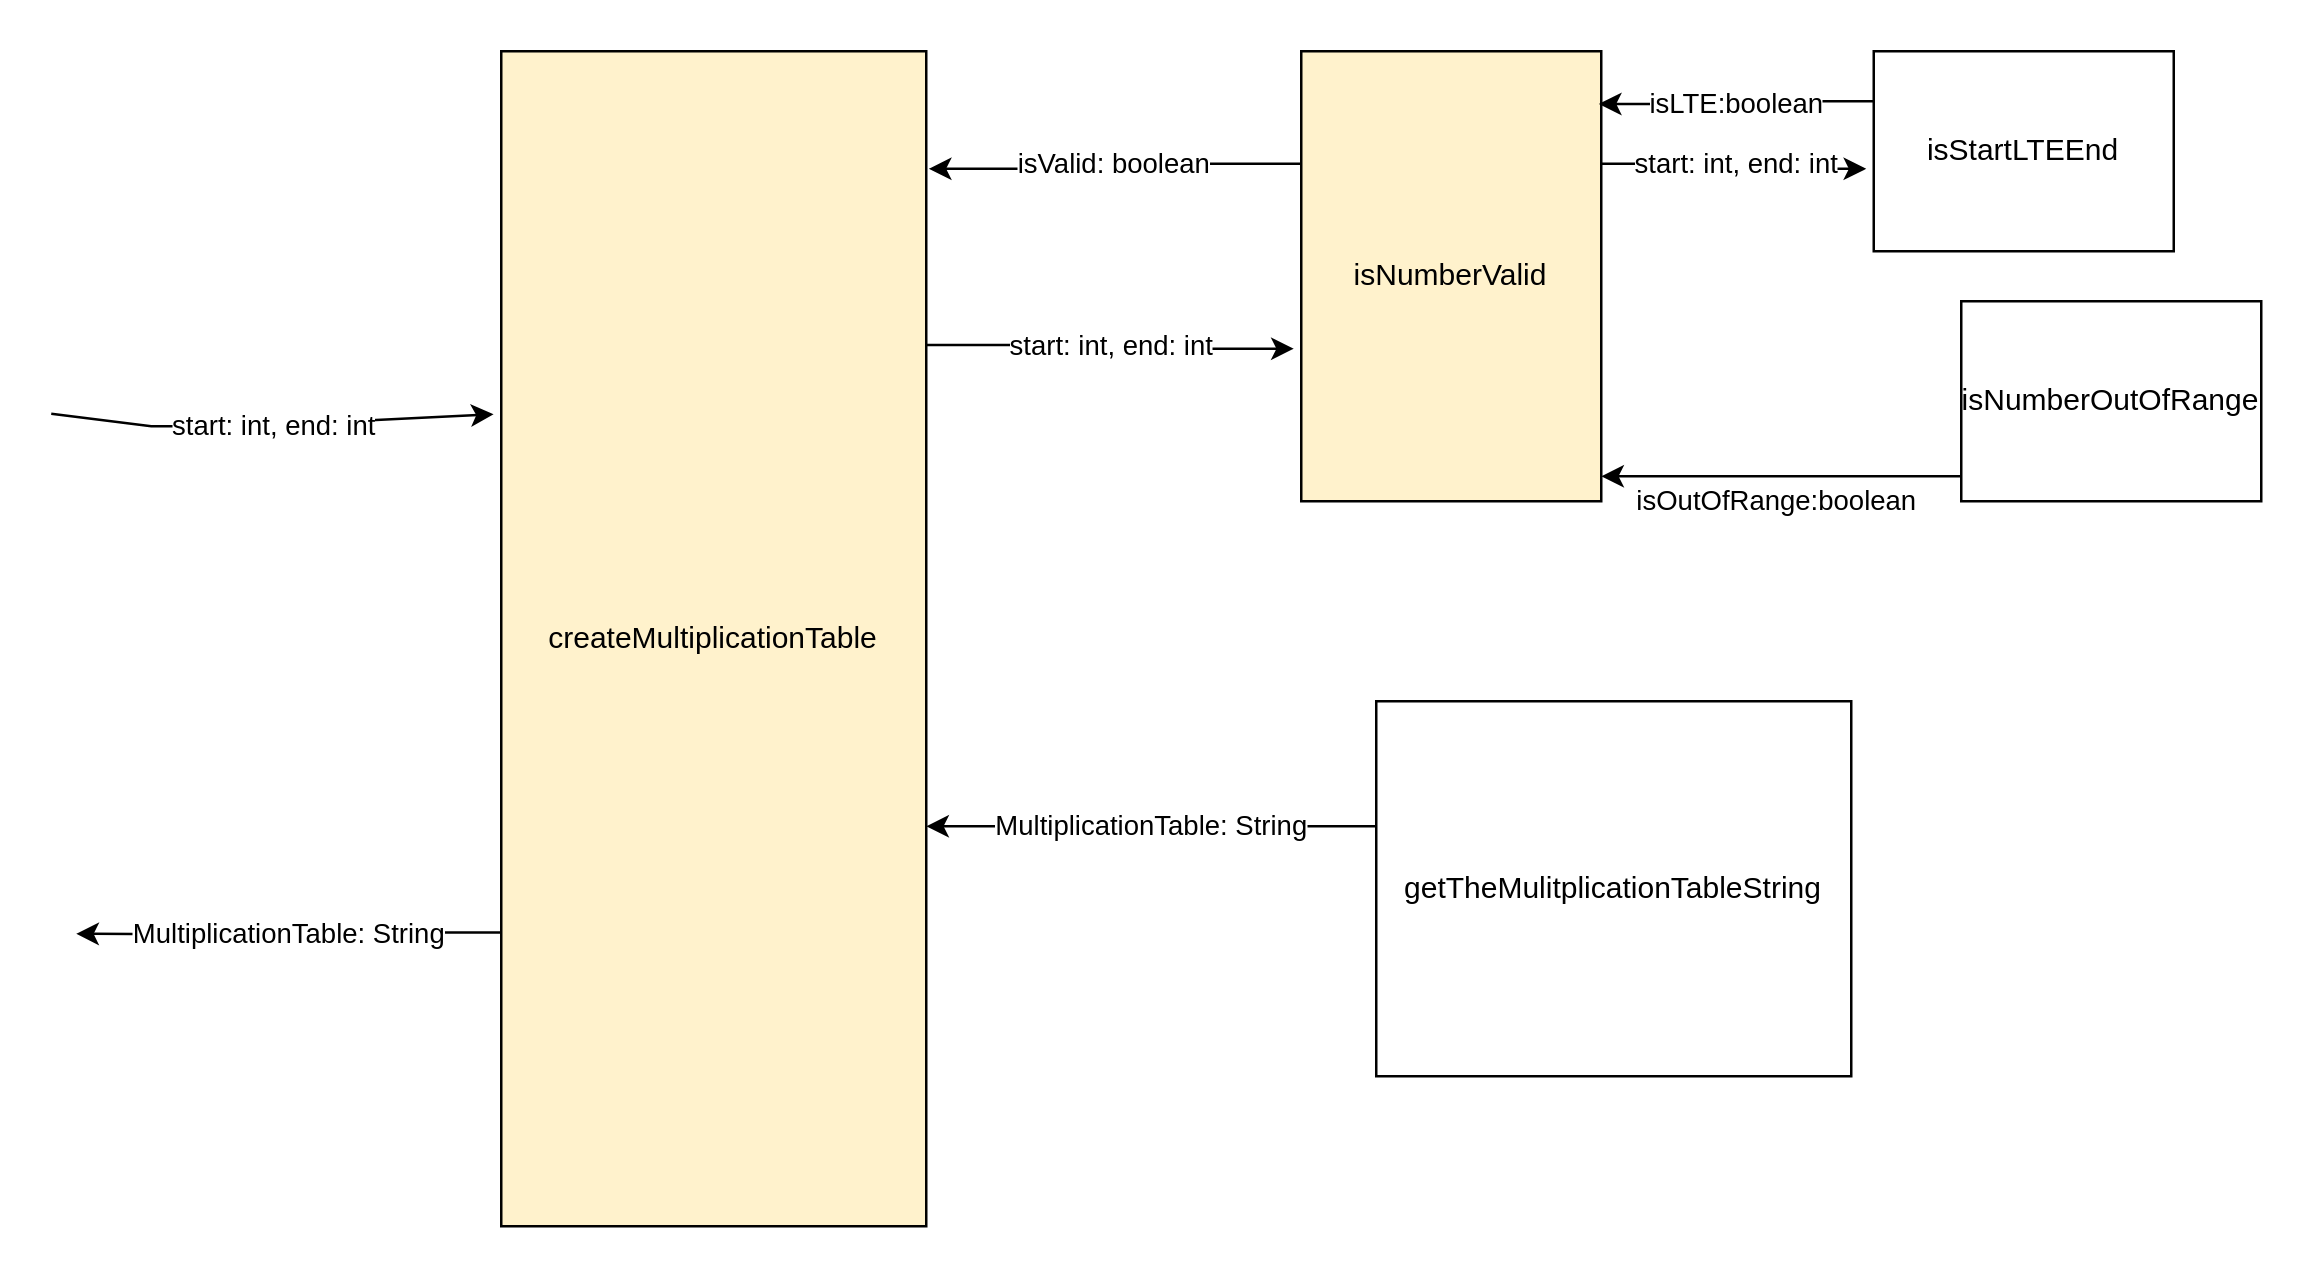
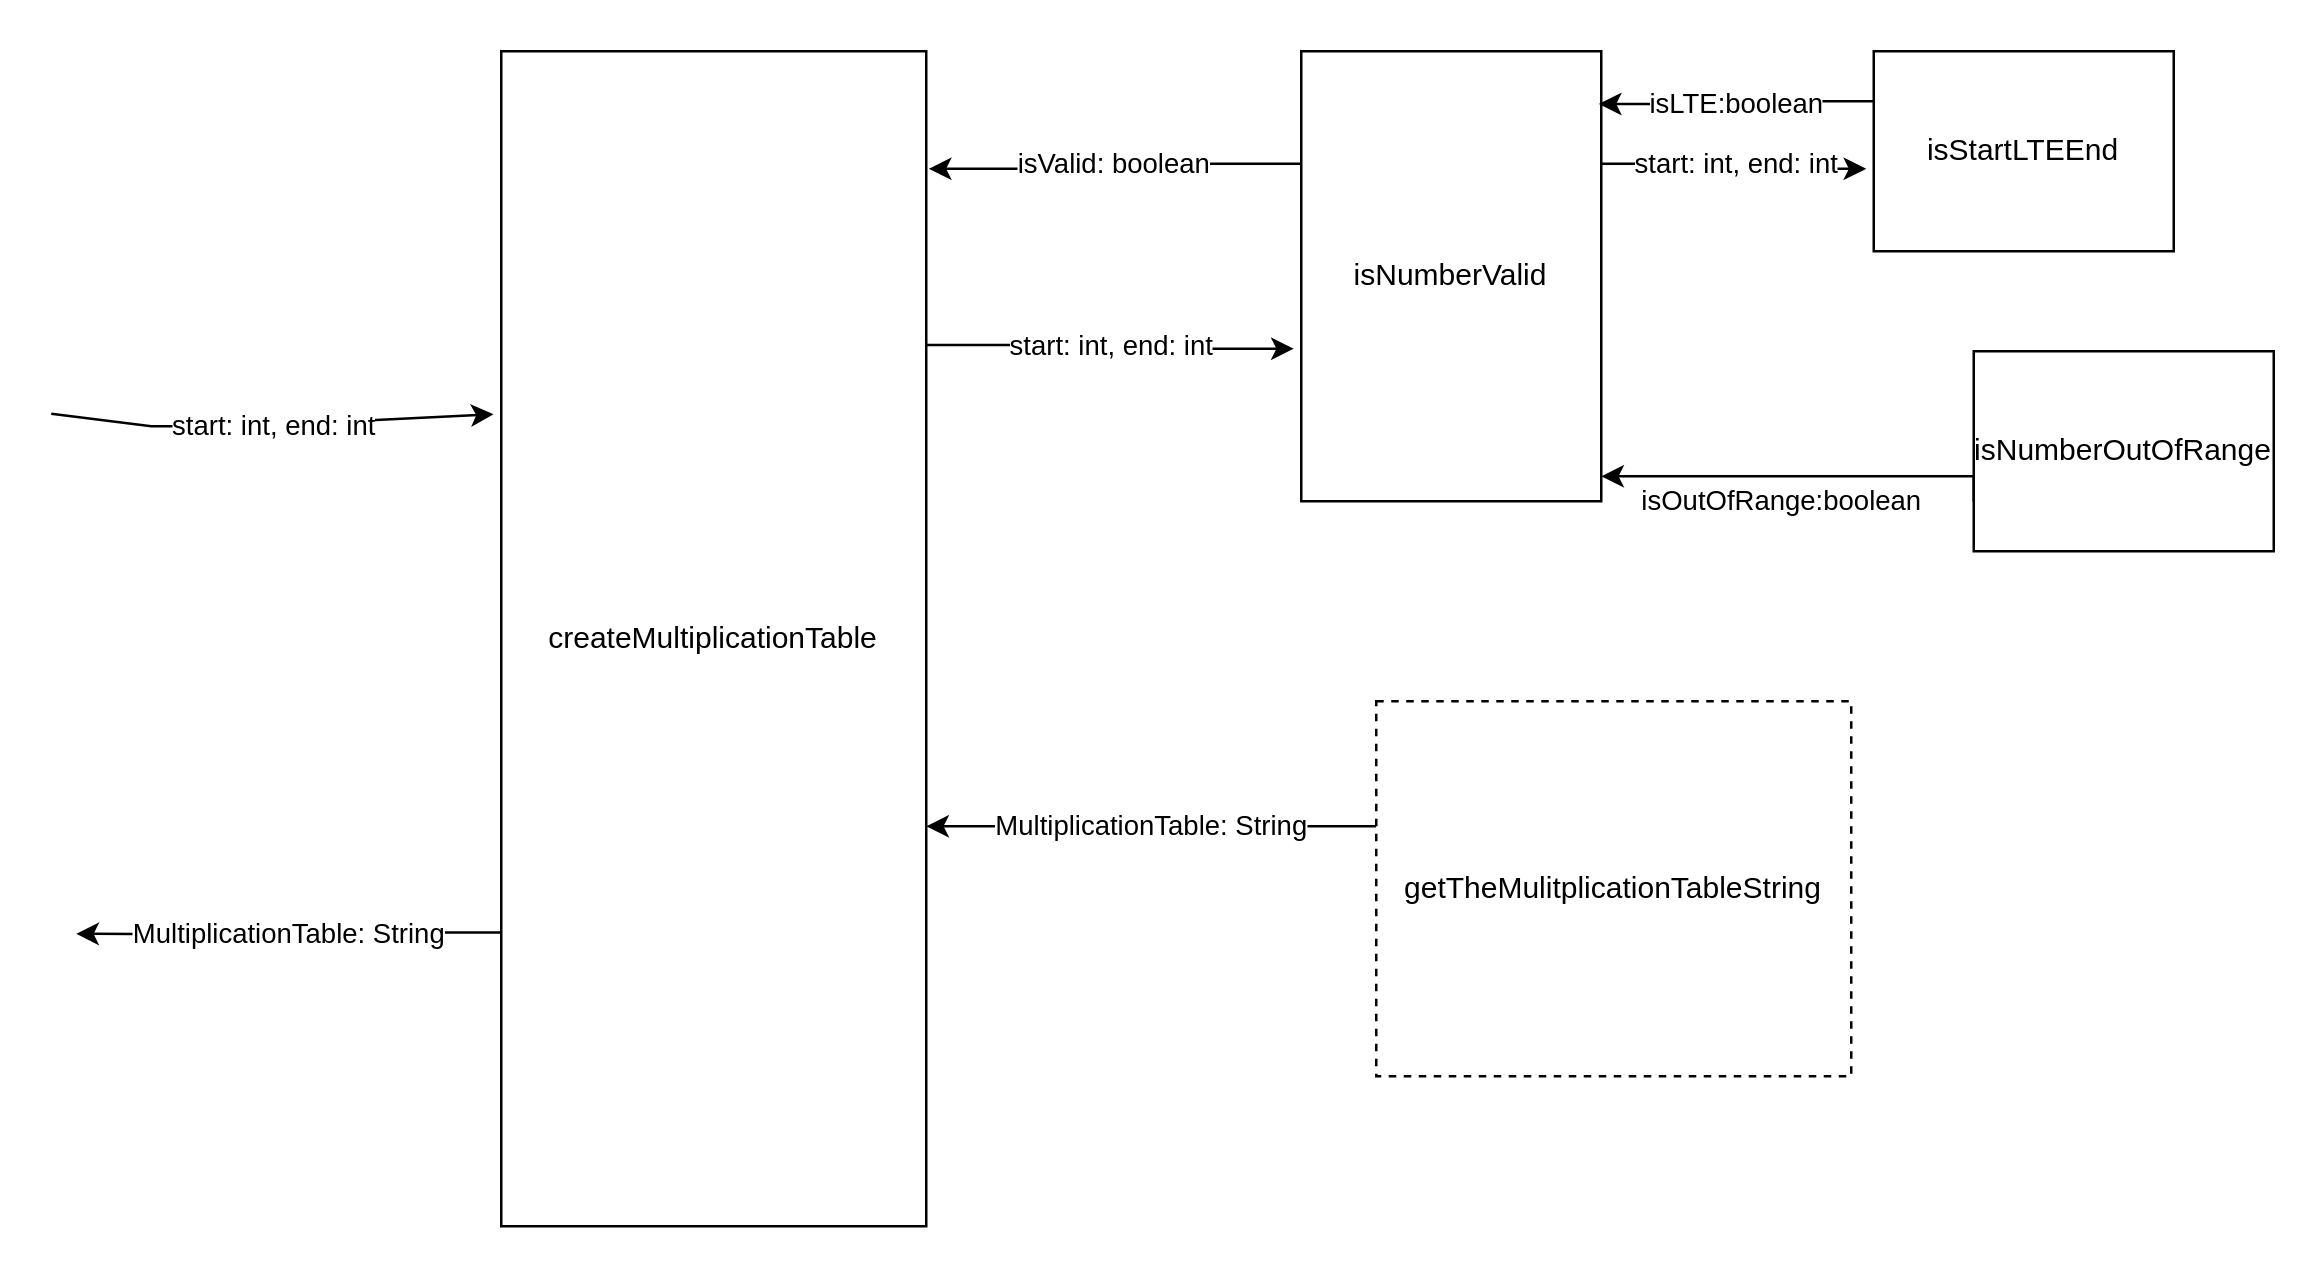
node "isNumberValid": fillcolor #fff2cc -> #ffffff
node "isNumberOutOfRange": moved (2111, 401) -> (2124, 451)
node "createMultiplicationTable": fillcolor #fff2cc -> #ffffff
node "getTheMulitplicationTableString": style solid -> dashed
